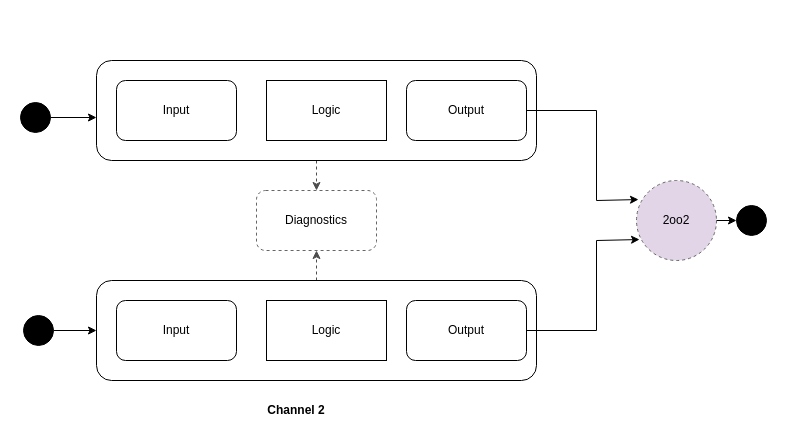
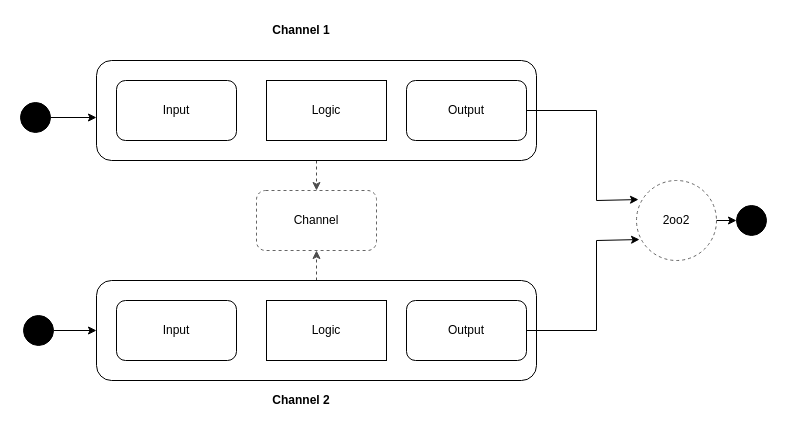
node "Channel 1": added
node "Diagnostics": label "Diagnostics" -> "Channel"
node "2oo2": fillcolor #e1d5e7 -> #ffffff
node "Channel 2": moved (297, 411) -> (302, 401)
